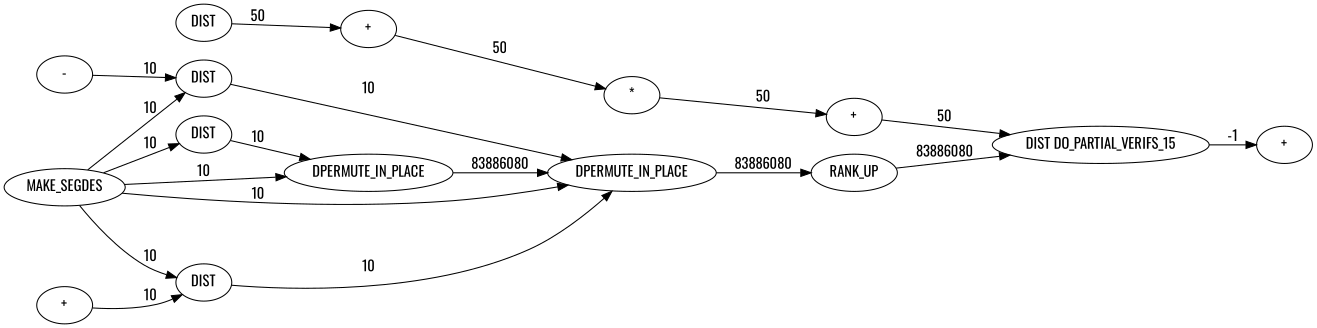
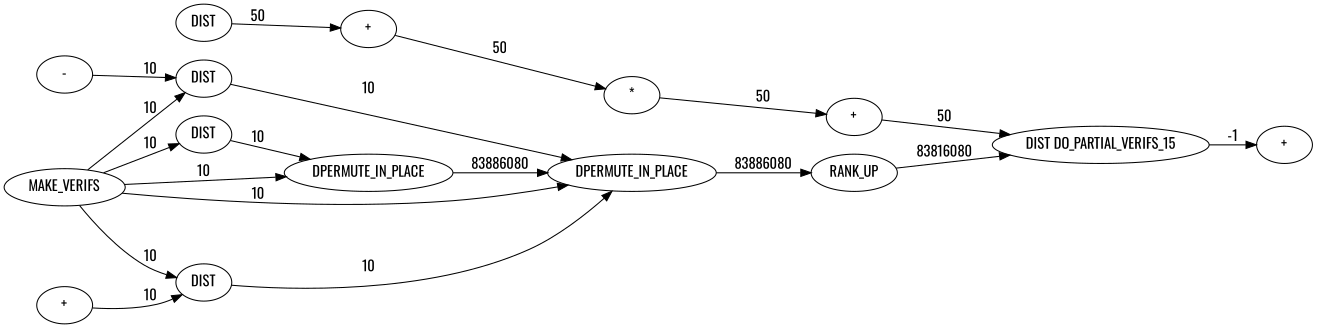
edge "RANK_UP" -> "DIST DO_PARTIAL_VERIFS_15": label "83886080" -> "83816080"
node "MAKE_SEGDES": label "MAKE_SEGDES" -> "MAKE_VERIFS"
